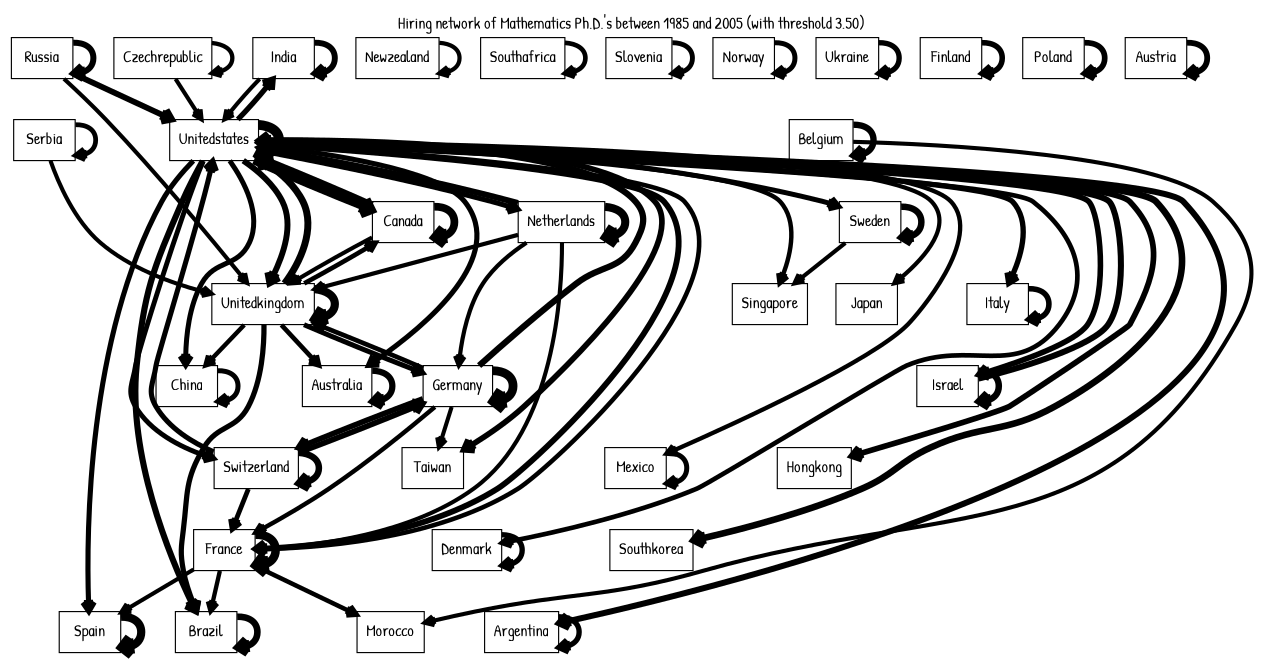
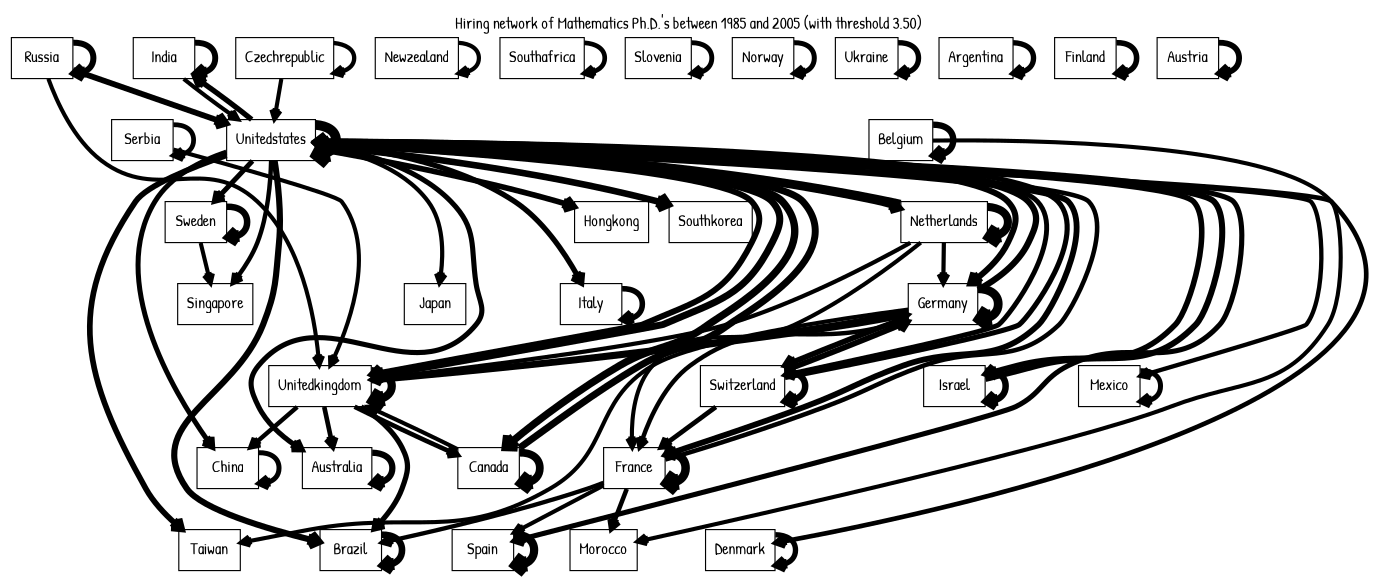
node "Poland": removed
edge "Unitedstates" -> "Argentina": now "Unitedstates" -> "Germany"
